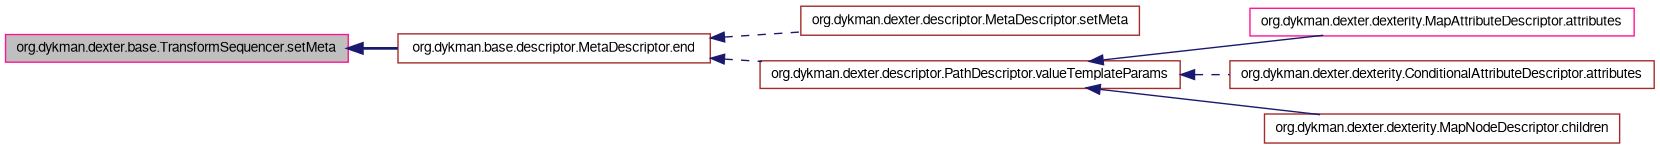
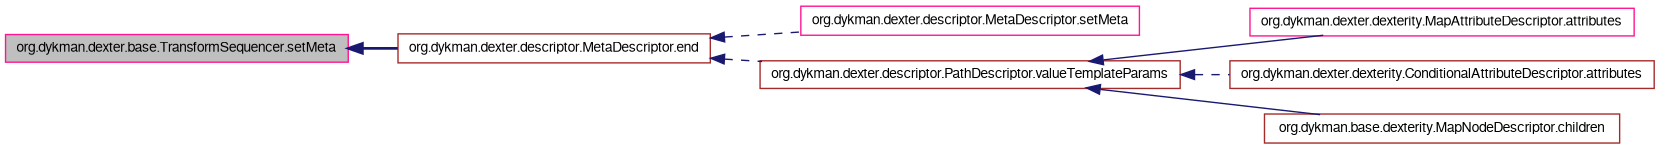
node "org.dykman.dexter.descriptor.MetaDescriptor.setMeta": color brown -> deeppink
node "org.dykman.base.descriptor.MetaDescriptor.end": label "org.dykman.base.descriptor.MetaDescriptor.end" -> "org.dykman.dexter.descriptor.MetaDescriptor.end"
node "org.dykman.dexter.dexterity.MapNodeDescriptor.children": label "org.dykman.dexter.dexterity.MapNodeDescriptor.children" -> "org.dykman.base.dexterity.MapNodeDescriptor.children"
